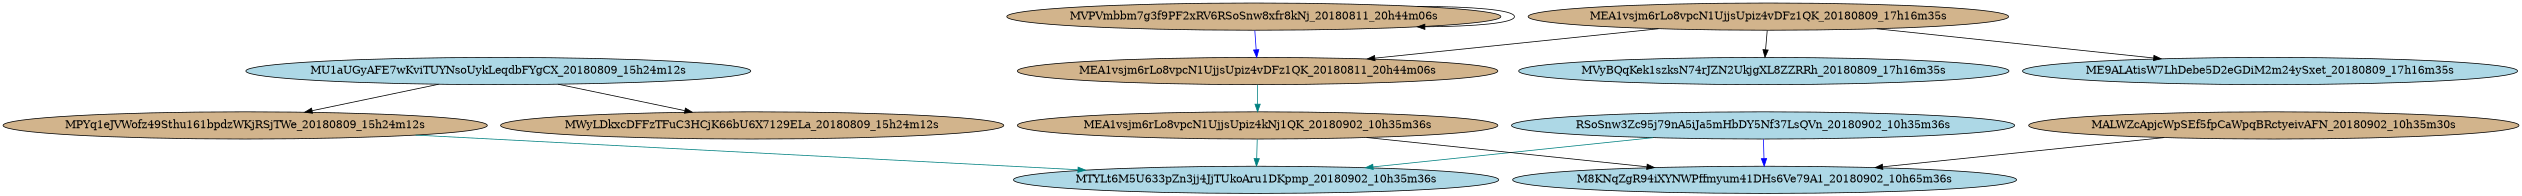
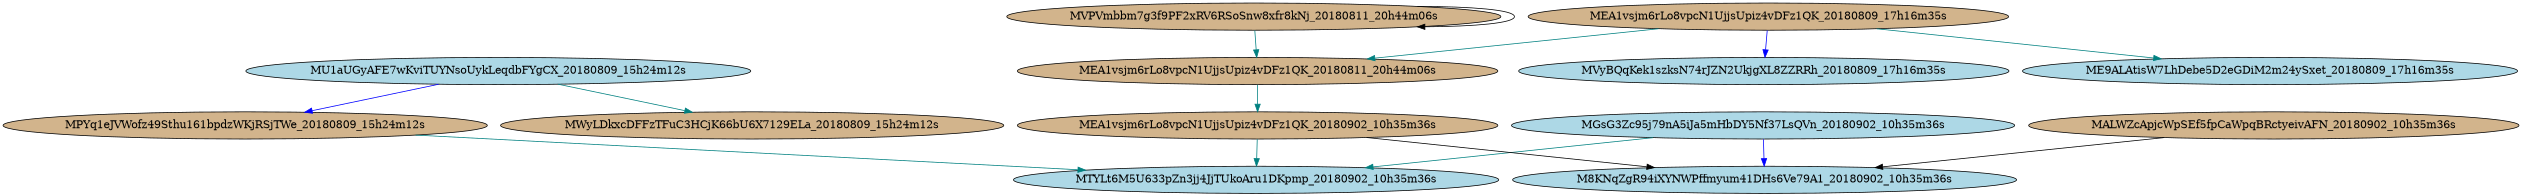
edge "MVPVmbbm7g3f9PF2xRV6RSoSnw8xfr8kNj_20180811_20h44m06s" -> "MEA1vsjm6rLo8vpcN1UjjsUpiz4vDFz1QK_20180811_20h44m06s": color blue -> teal
edge "MEA1vsjm6rLo8vpcN1UjjsUpiz4vDFz1QK_20180809_17h16m35s" -> "MVyBQqKek1szksN74rJZN2UkjgXL8ZZRRh_20180809_17h16m35s": color black -> blue
edge "MEA1vsjm6rLo8vpcN1UjjsUpiz4vDFz1QK_20180809_17h16m35s" -> "MEA1vsjm6rLo8vpcN1UjjsUpiz4vDFz1QK_20180811_20h44m06s": color black -> teal
edge "MEA1vsjm6rLo8vpcN1UjjsUpiz4vDFz1QK_20180809_17h16m35s" -> "ME9ALAtisW7LhDebe5D2eGDiM2m24ySxet_20180809_17h16m35s": color black -> teal
edge "MU1aUGyAFE7wKviTUYNsoUykLeqdbFYgCX_20180809_15h24m12s" -> "MPYq1eJVWofz49Sthu161bpdzWKjRSjTWe_20180809_15h24m12s": color black -> blue
edge "MU1aUGyAFE7wKviTUYNsoUykLeqdbFYgCX_20180809_15h24m12s" -> "MWyLDkxcDFFzTFuC3HCjK66bU6X7129ELa_20180809_15h24m12s": color black -> teal
node "MEA1vsjm6rLo8vpcN1UjjsUpiz4kNj1QK_20180902_10h35m36s": label "MEA1vsjm6rLo8vpcN1UjjsUpiz4kNj1QK_20180902_10h35m36s" -> "MEA1vsjm6rLo8vpcN1UjjsUpiz4vDFz1QK_20180902_10h35m36s"
node "RSoSnw3Zc95j79nA5iJa5mHbDY5Nf37LsQVn_20180902_10h35m36s": label "RSoSnw3Zc95j79nA5iJa5mHbDY5Nf37LsQVn_20180902_10h35m36s" -> "MGsG3Zc95j79nA5iJa5mHbDY5Nf37LsQVn_20180902_10h35m36s"
node "MALWZcApjcWpSEf5fpCaWpqBRctyeivAFN_20180902_10h35m30s": label "MALWZcApjcWpSEf5fpCaWpqBRctyeivAFN_20180902_10h35m30s" -> "MALWZcApjcWpSEf5fpCaWpqBRctyeivAFN_20180902_10h35m36s"
node "M8KNqZgR94iXYNWPffmyum41DHs6Ve79A1_20180902_10h65m36s": label "M8KNqZgR94iXYNWPffmyum41DHs6Ve79A1_20180902_10h65m36s" -> "M8KNqZgR94iXYNWPffmyum41DHs6Ve79A1_20180902_10h35m36s"
